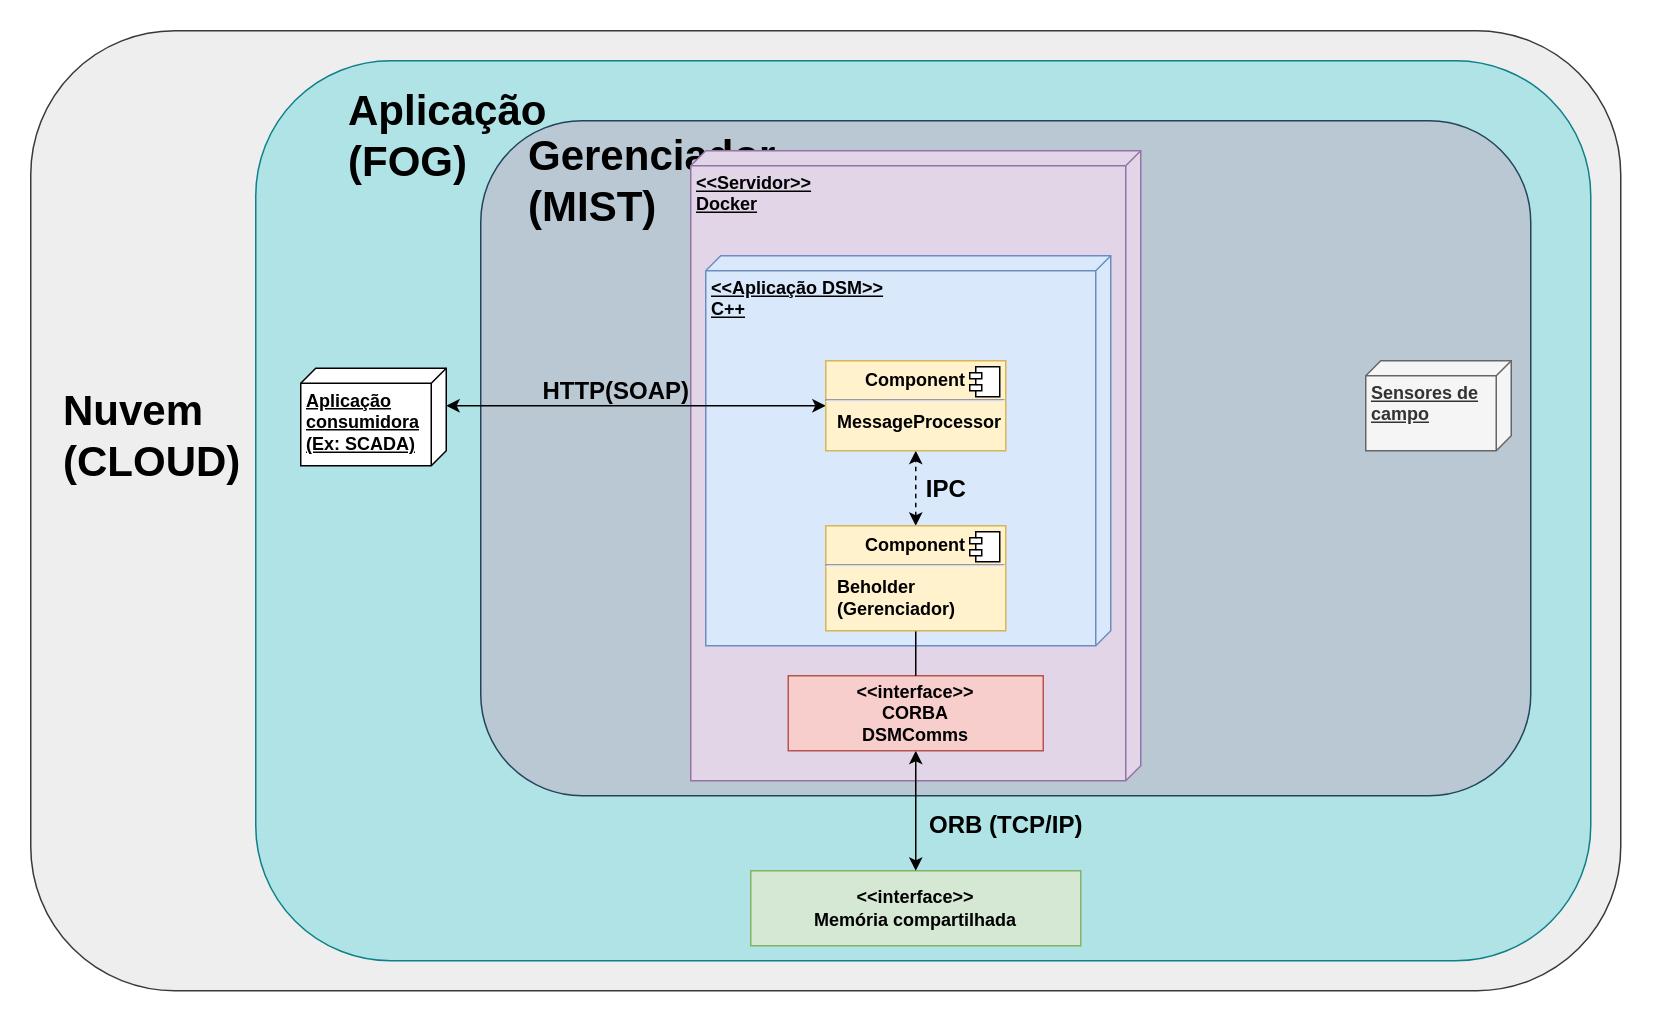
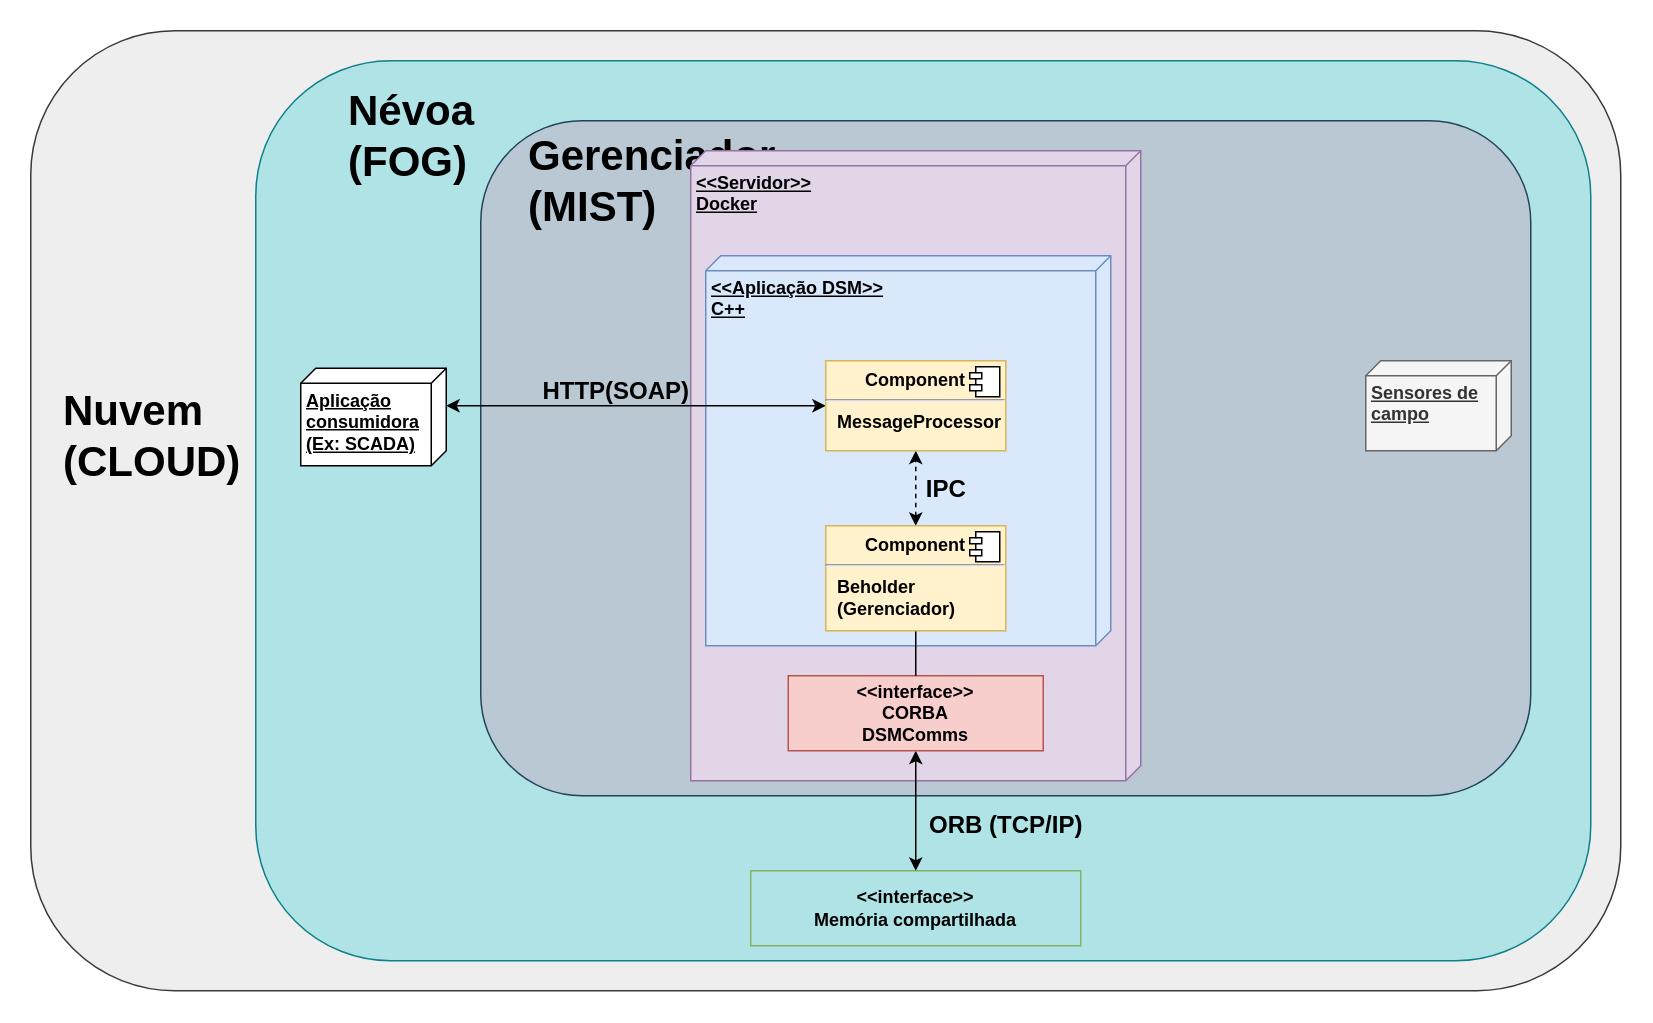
node "Aplicação (FOG)": label "Aplicação (FOG)" -> "Névoa (FOG)"
node "<<interface>> Memória compartilhada": fillcolor #d5e8d4 -> #b0e3e6
